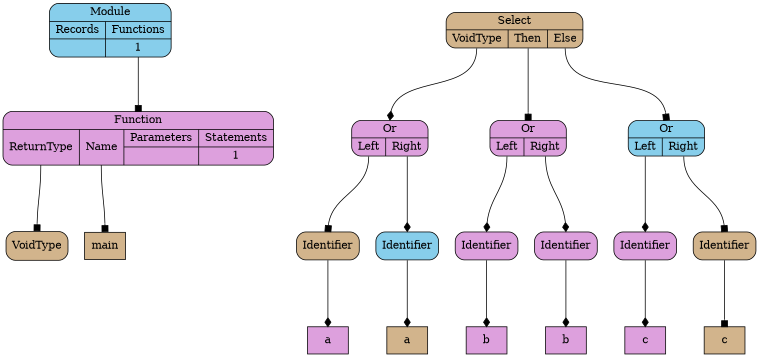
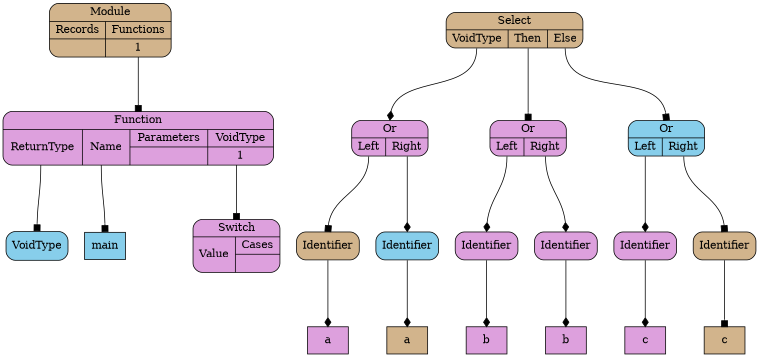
node "Module": fillcolor skyblue -> tan
node "Function": text "Statements" -> "VoidType"
node "VoidType": fillcolor tan -> skyblue
node "main": fillcolor tan -> skyblue
node "Switch": added
